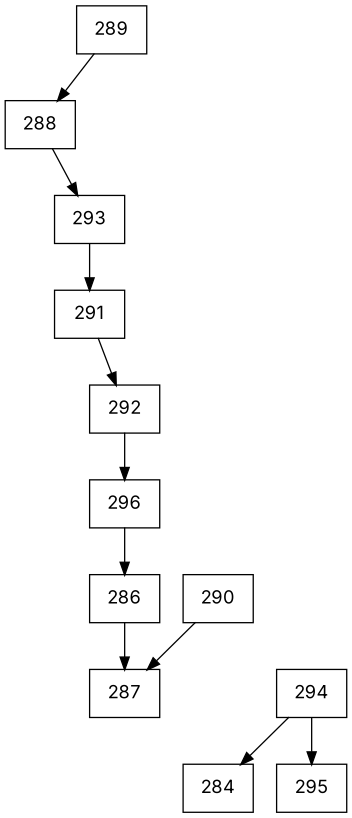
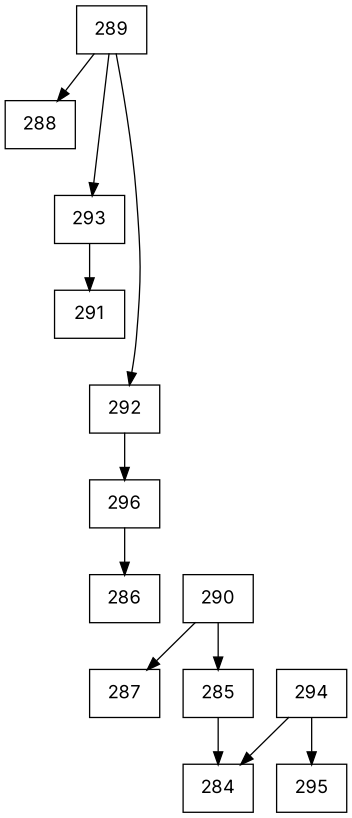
edge "288" -> "293": now "289" -> "293"
edge "291" -> "292": now "289" -> "292"
edge "286" -> "287": removed
node "285": added
